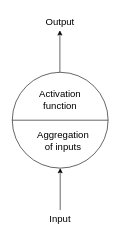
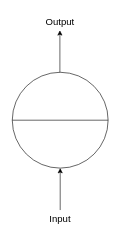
node "Activation function": removed
node "Aggregation of inputs": removed
